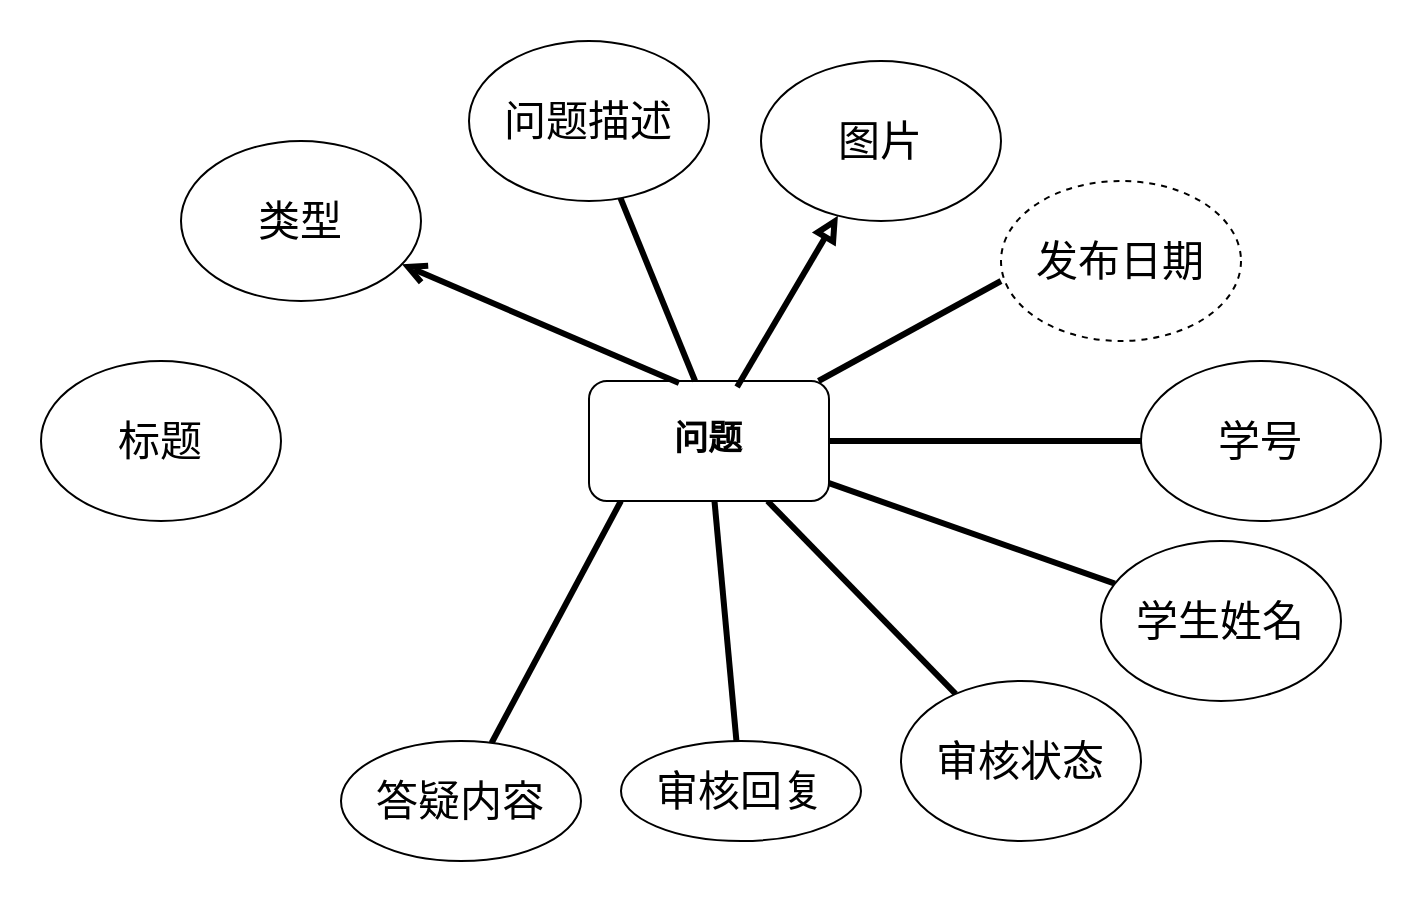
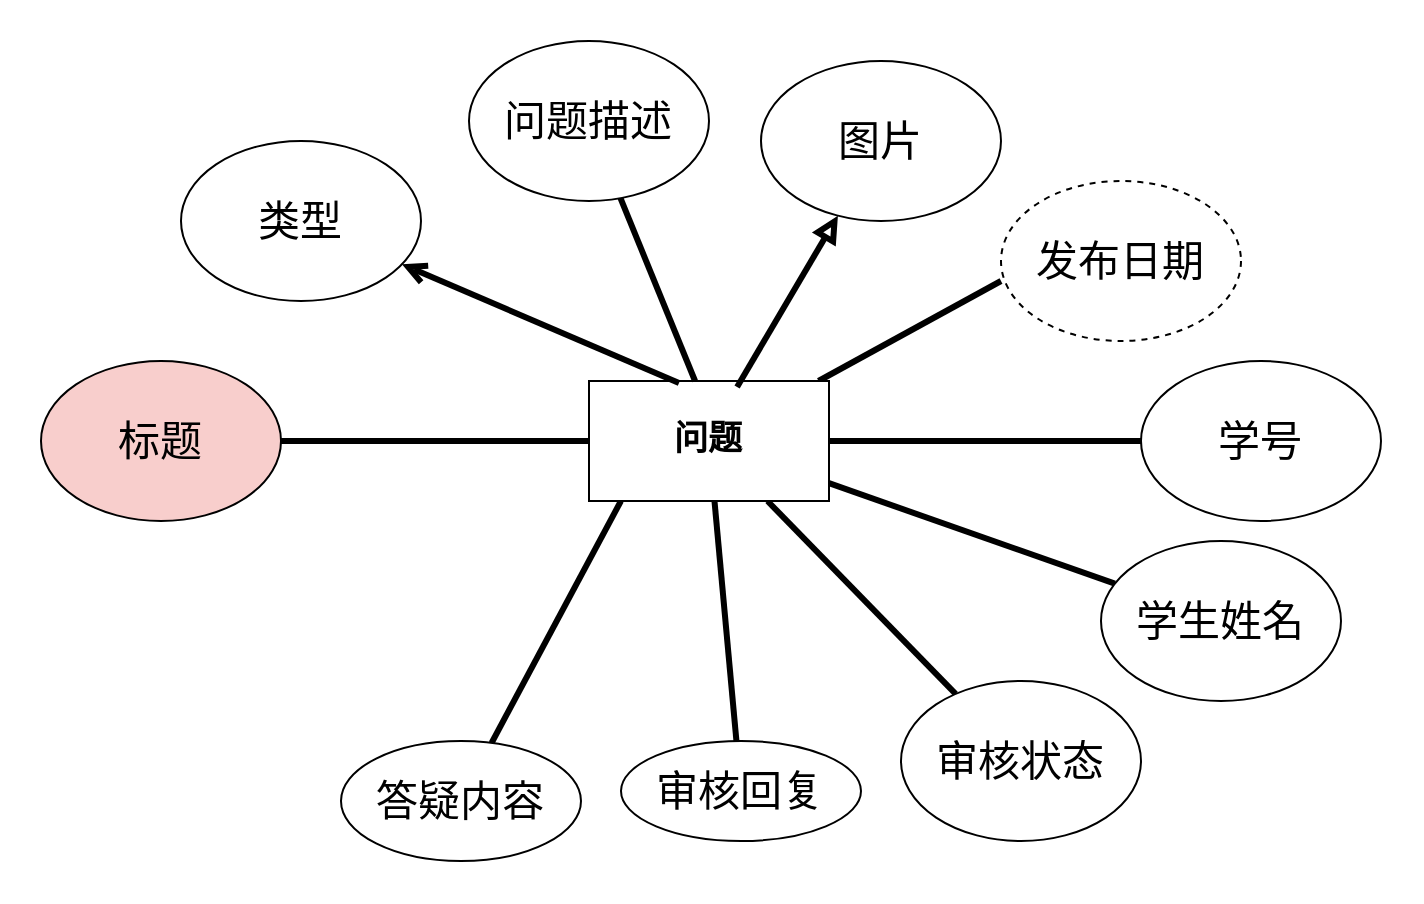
node "标题": fillcolor #ffffff -> #f8cecc
edge "标题" -- "问题": added
node "问题": shape rounded rectangle -> rectangle
